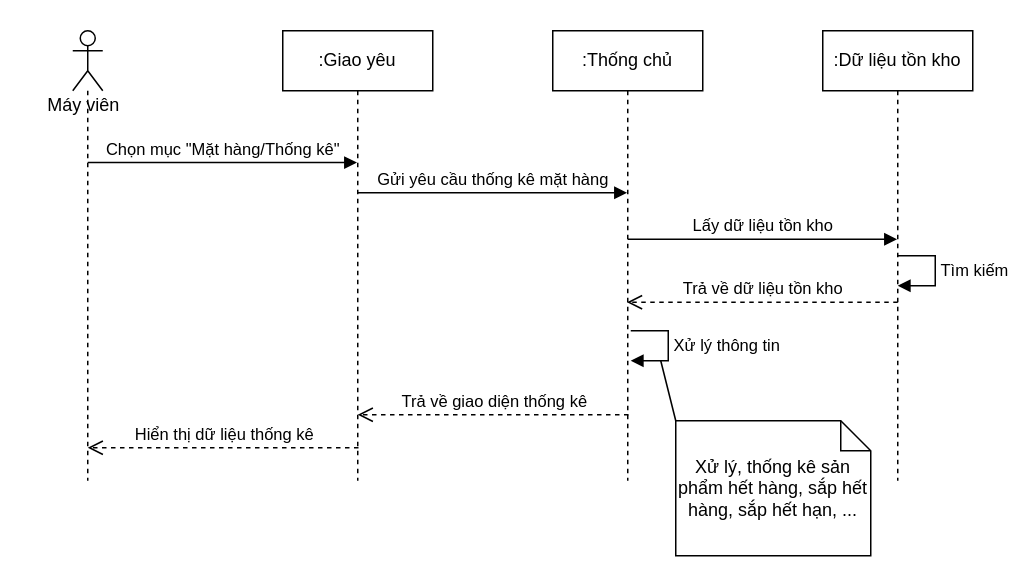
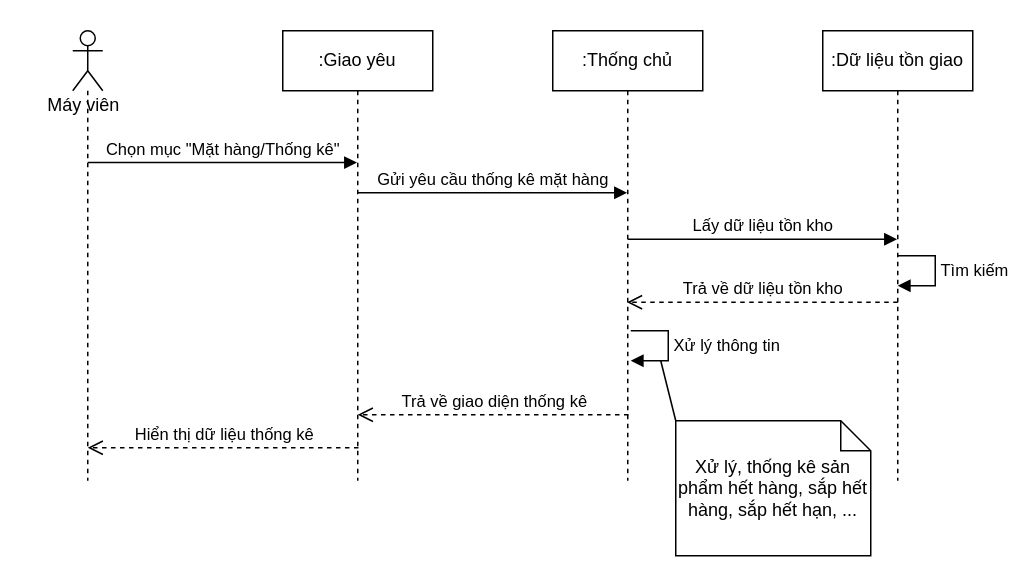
node ":Dữ liệu tồn kho": label ":Dữ liệu tồn kho" -> ":Dữ liệu tồn giao"
